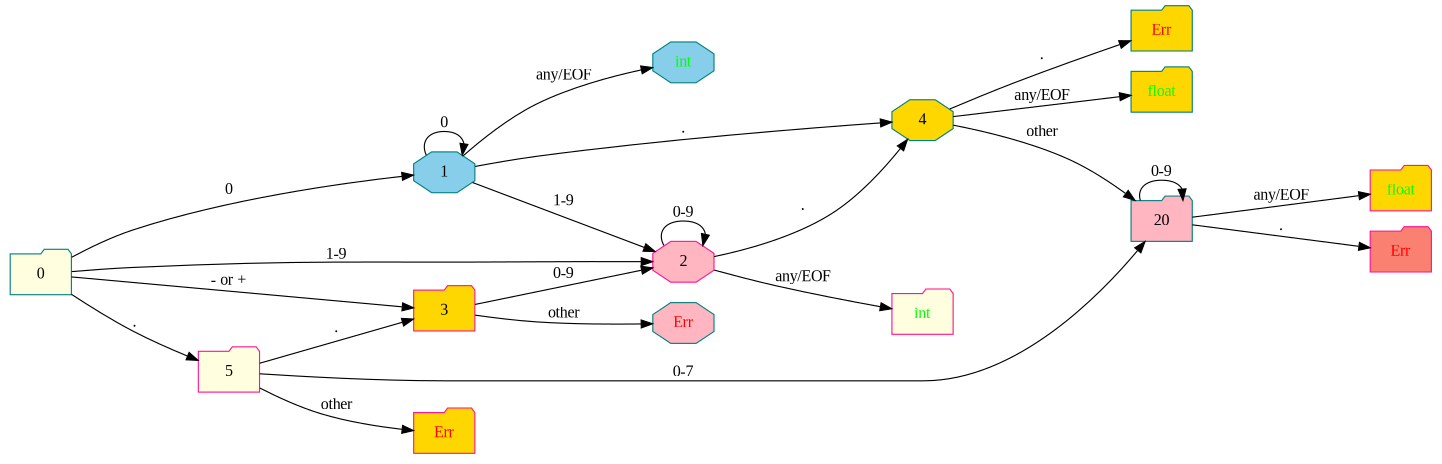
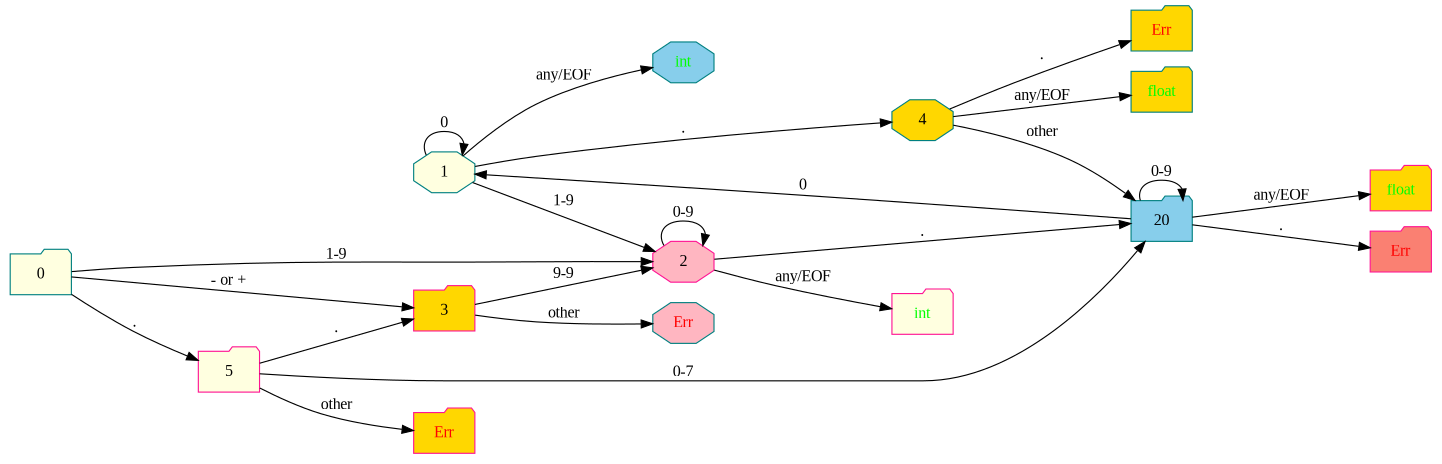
node "1": fillcolor skyblue -> lightyellow
edge "0" -> "1": now "20" -> "1"
edge "2" -> "4": now "2" -> "20"
node "20": fillcolor lightpink -> skyblue
edge "3" -> "2": label "0-9" -> "9-9"
